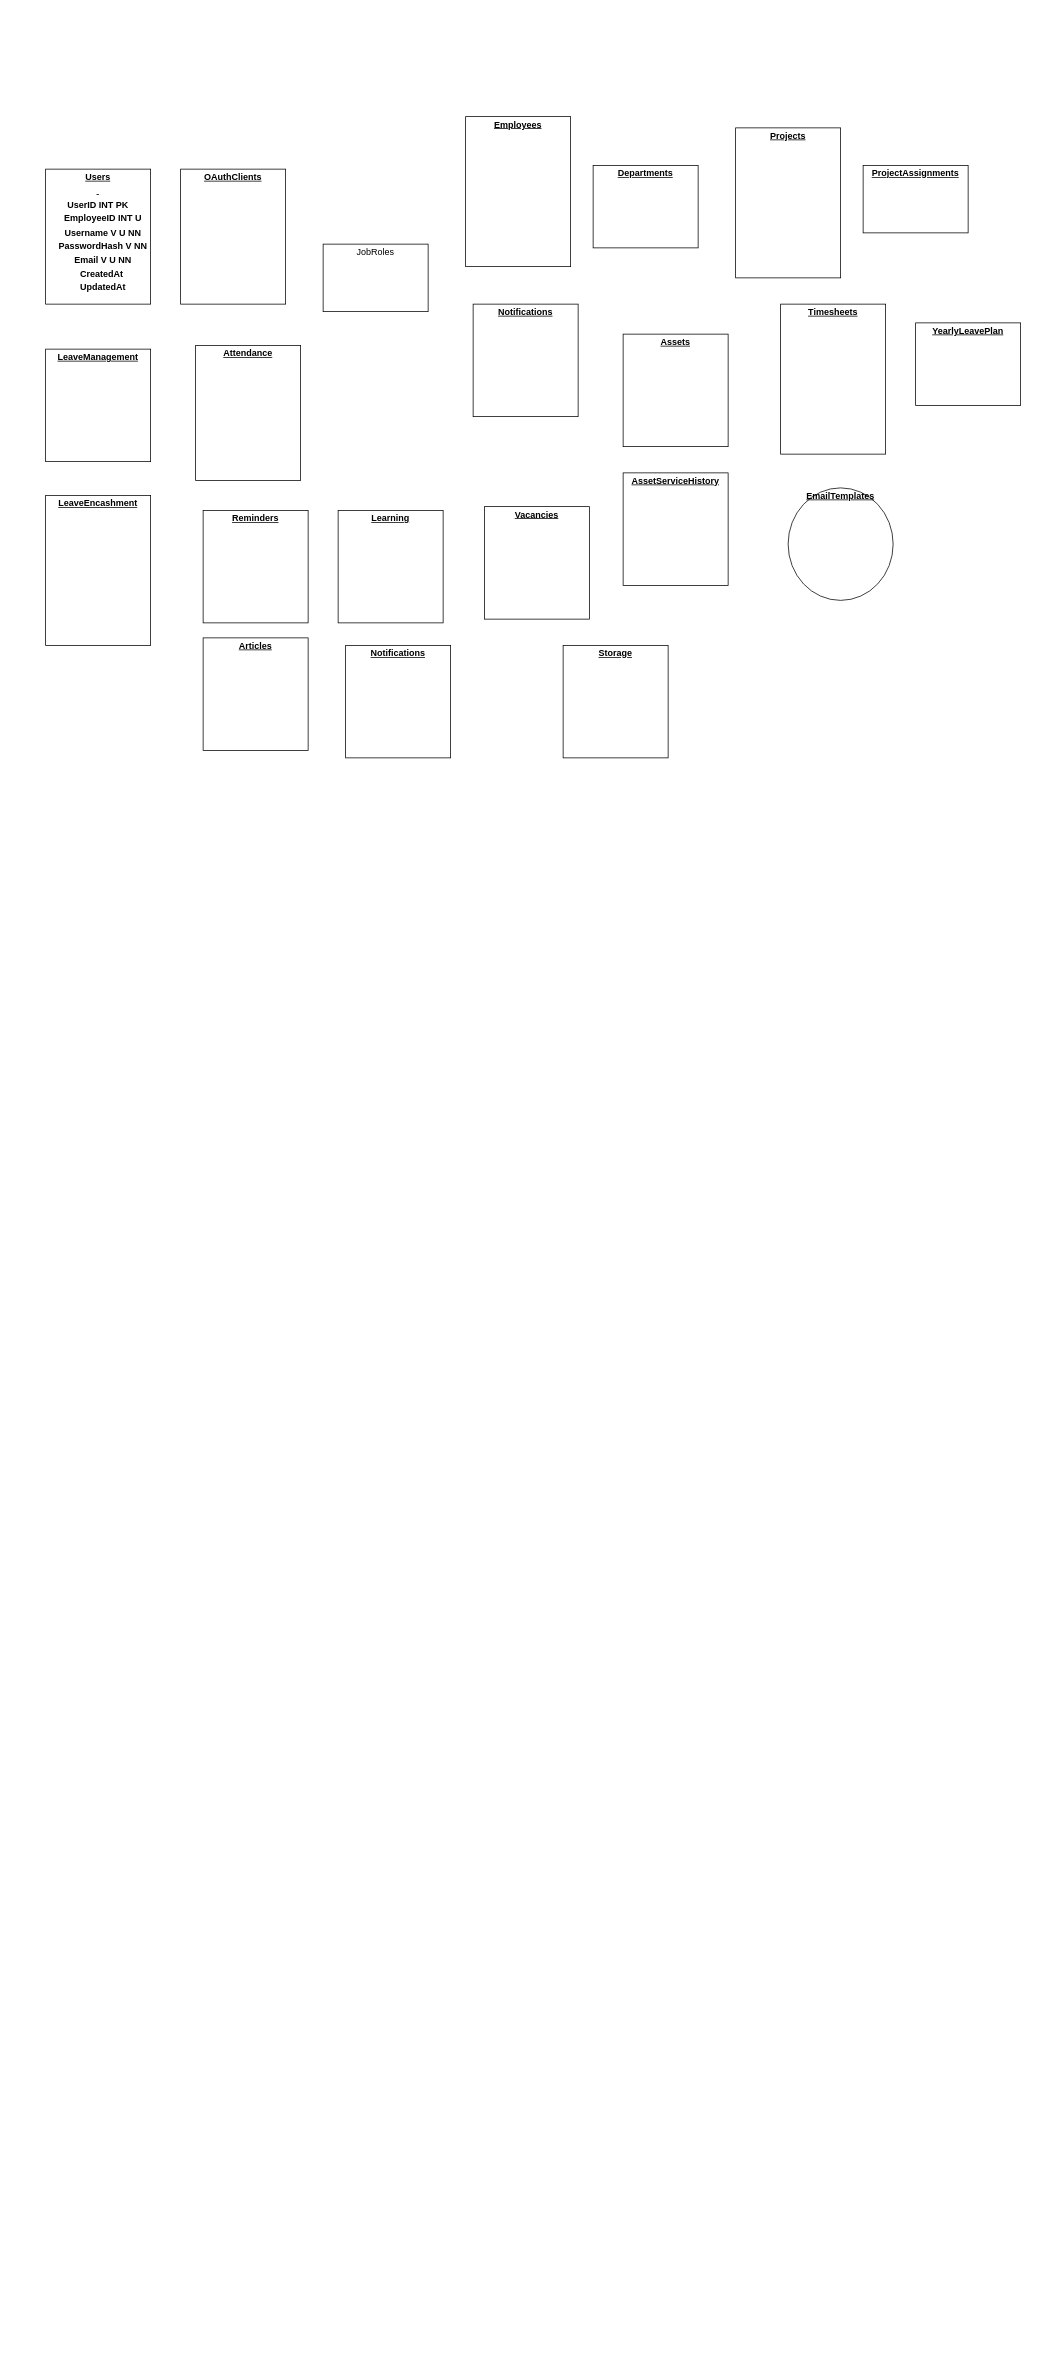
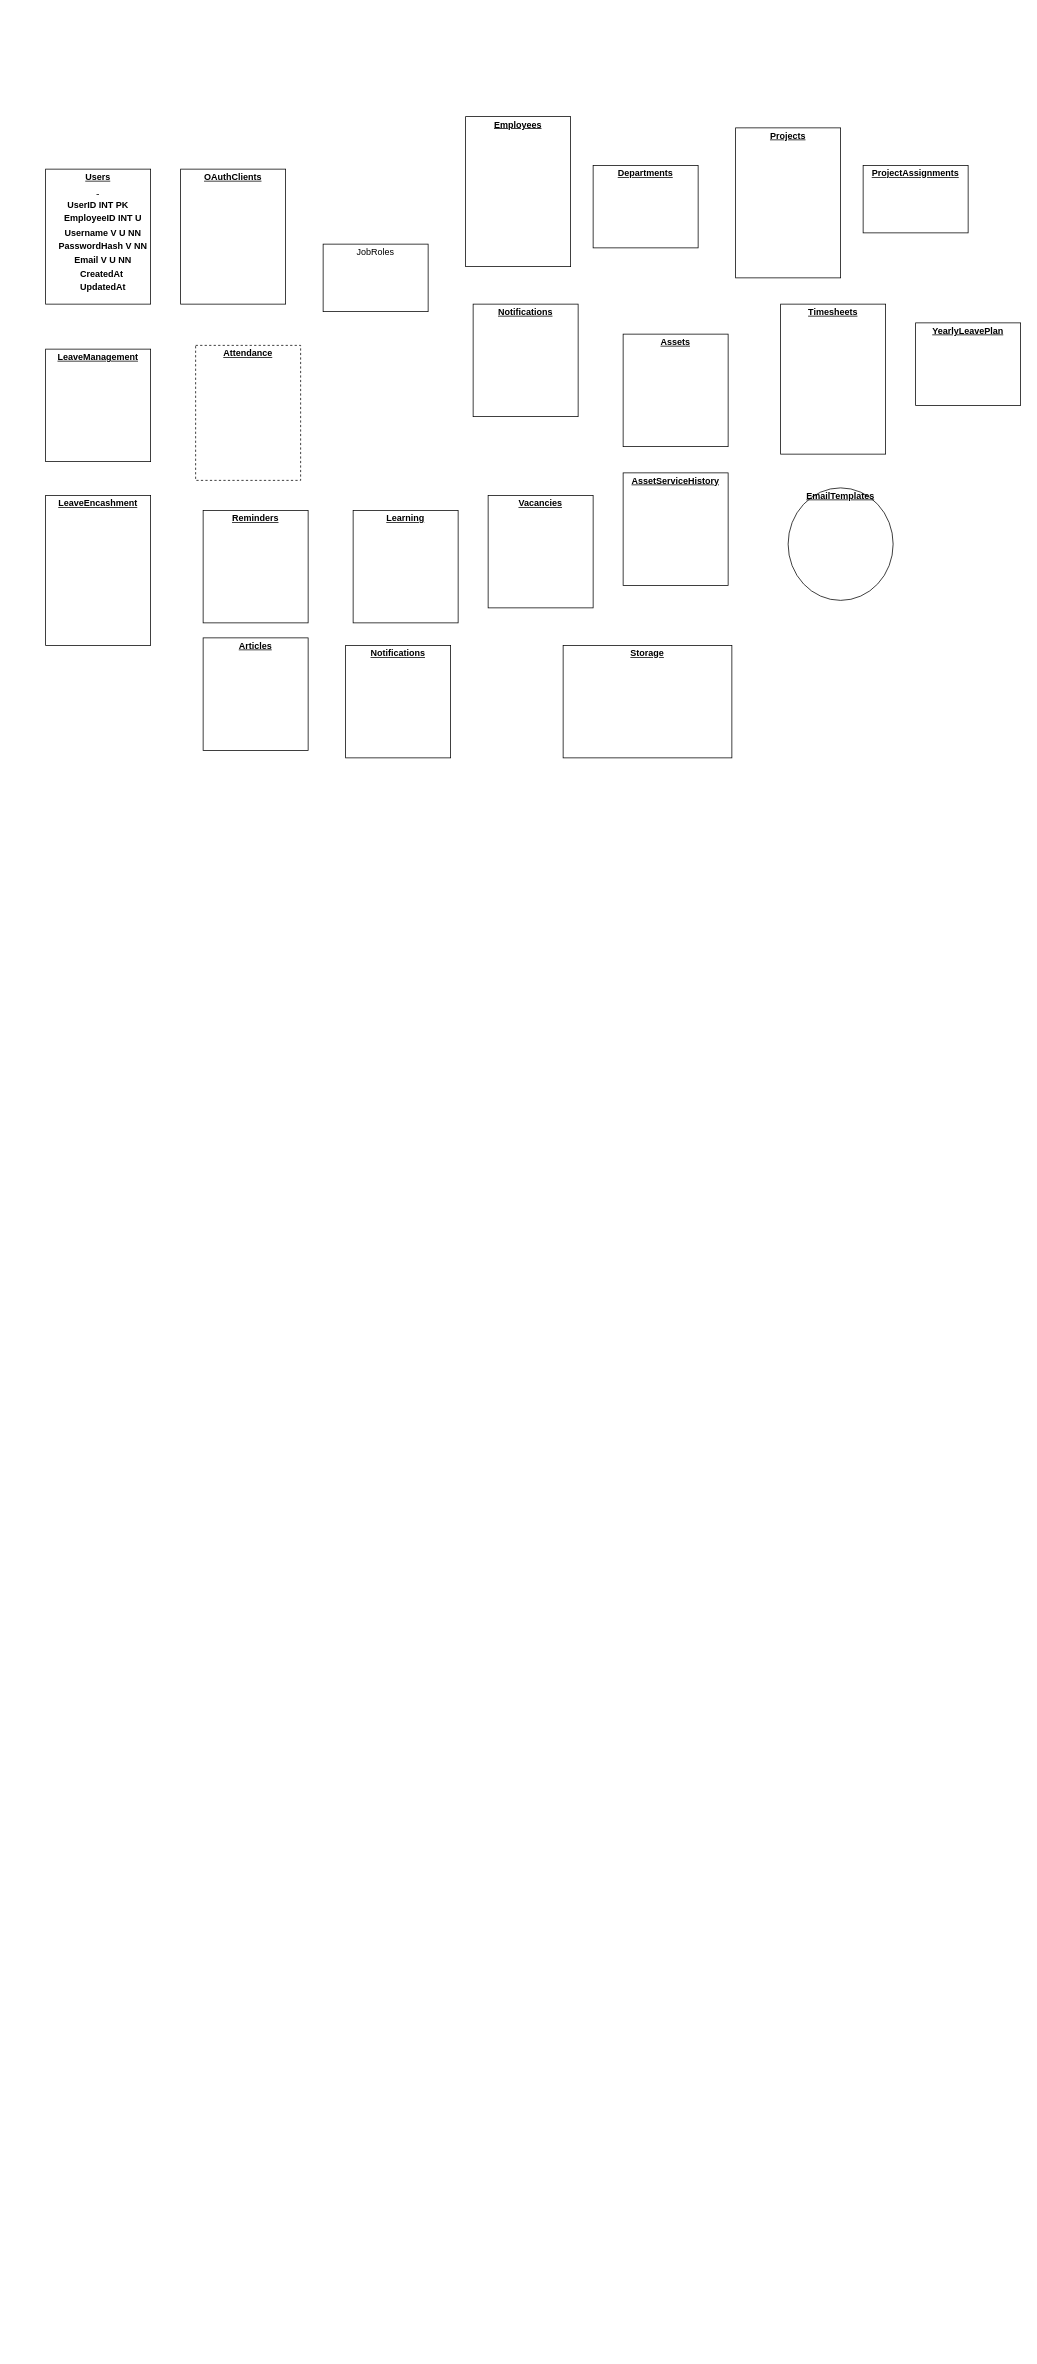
node "Attendance": style solid -> dashed
node "Vacancies": moved (537, 563) -> (540, 552)
node "Learning": moved (390, 567) -> (405, 567)
node "Storage": size 105x113 -> 169x113
